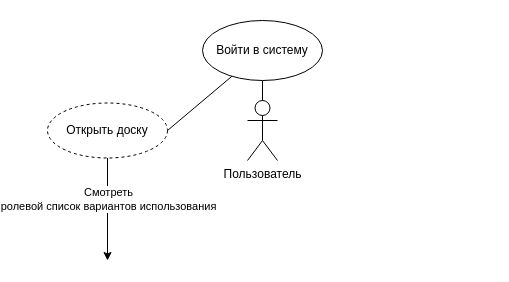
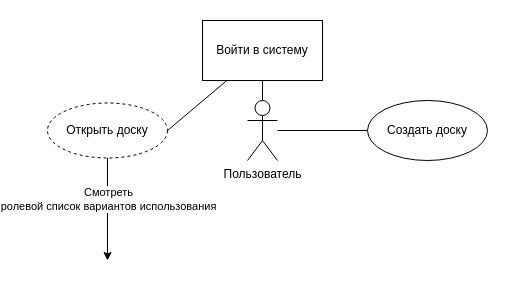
node "Войти в систему": shape ellipse -> rectangle
edge "Пользователь" -- "Создать доску": added
node "Создать доску": added
